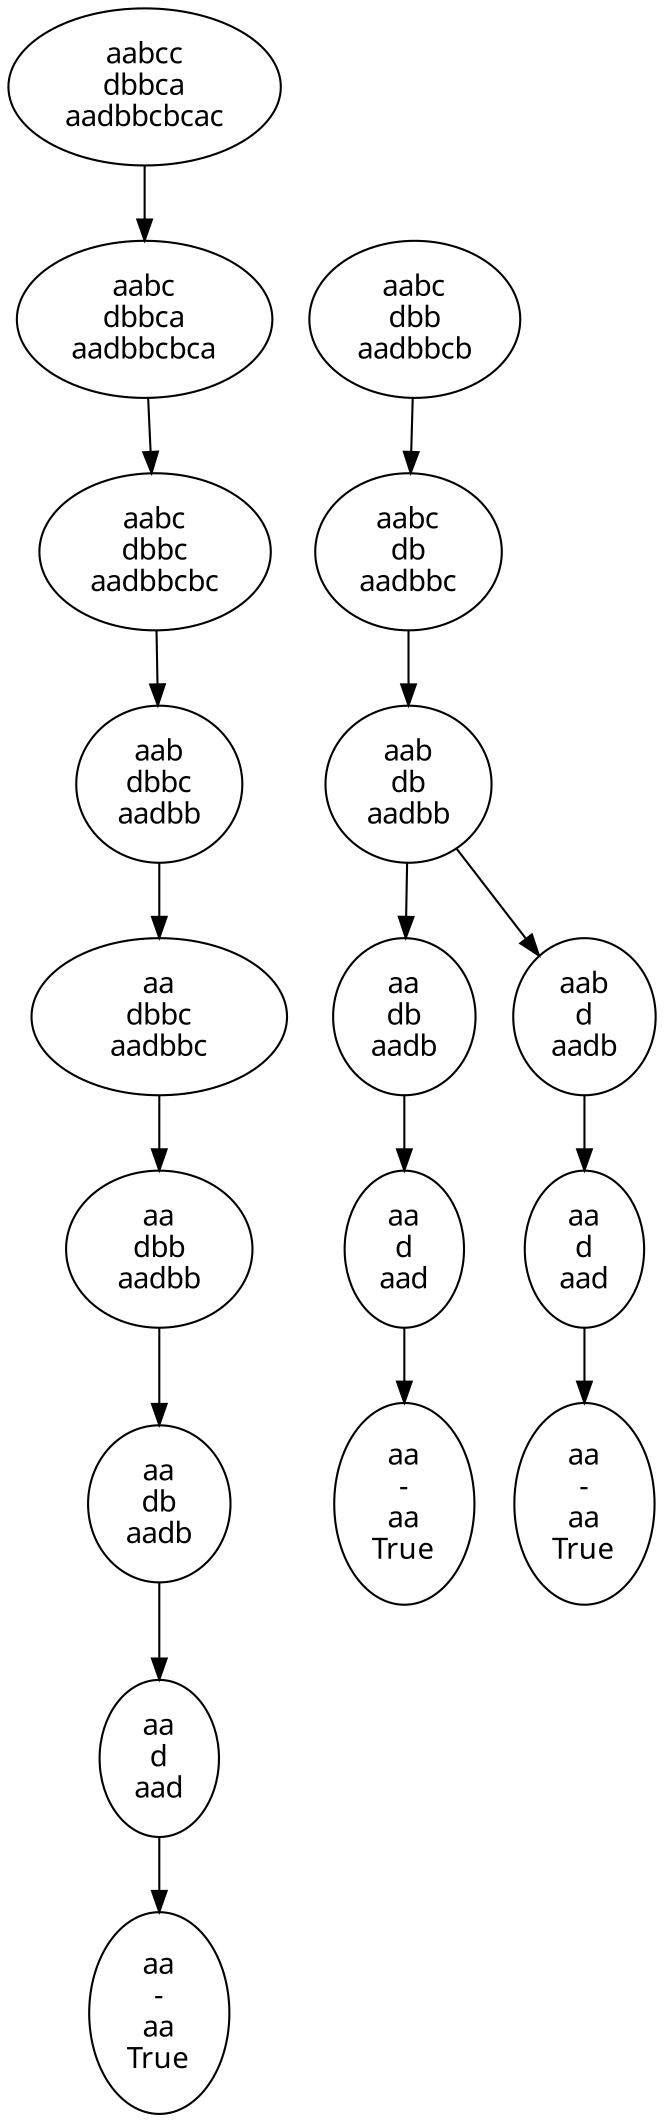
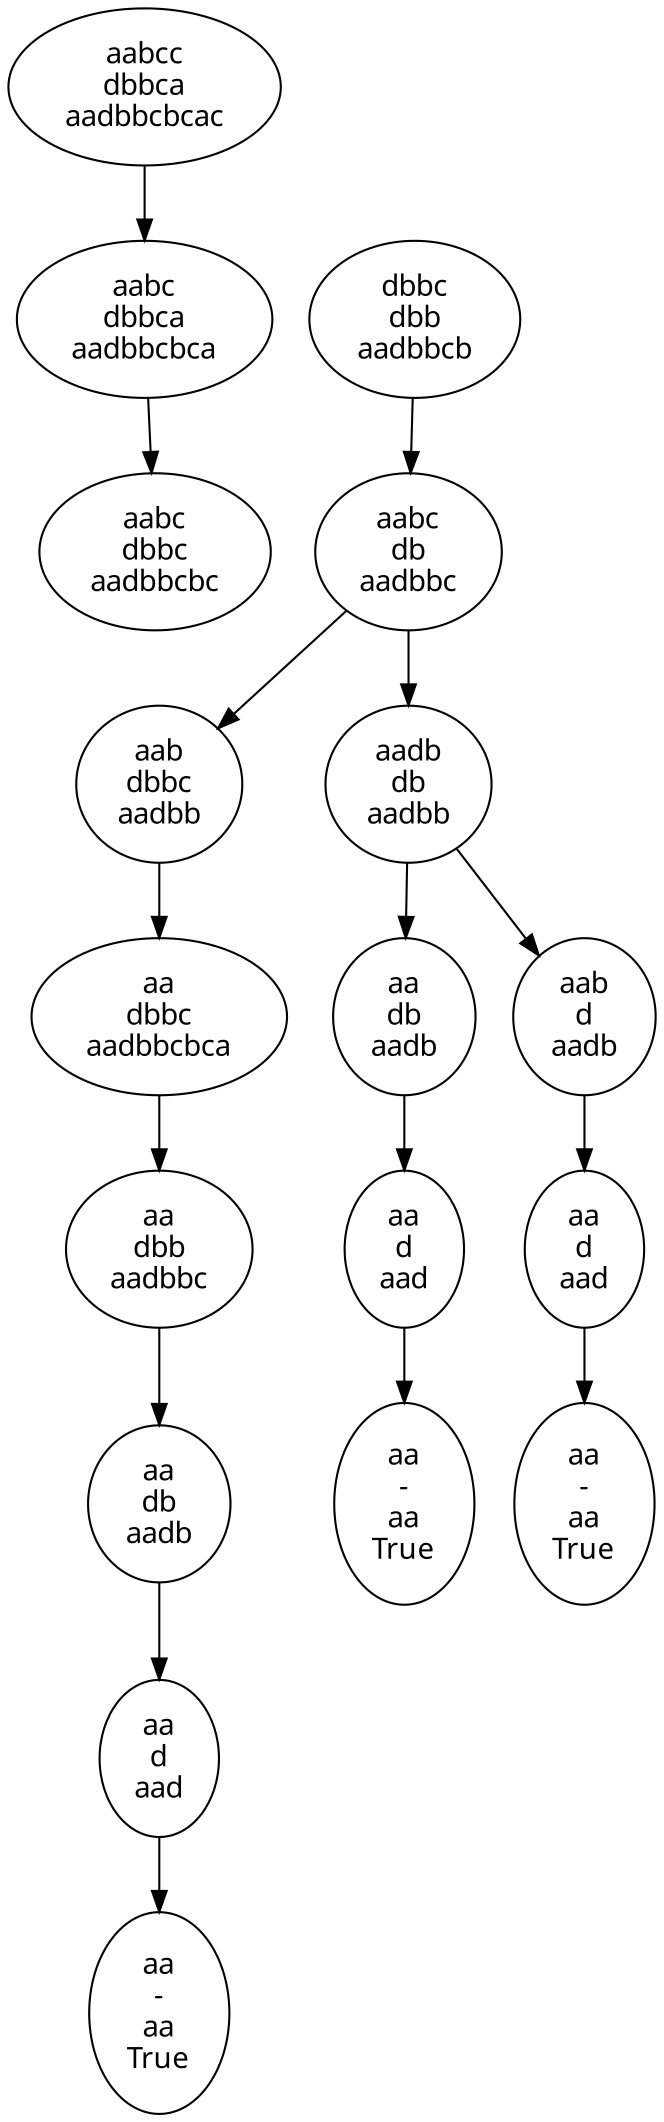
node "aabc dbb aadbbcb": label "aabc dbb aadbbcb" -> "dbbc dbb aadbbcb"
edge "aabc dbbc aadbbcbc" -> "aab dbbc aadbb": now "aabc db aadbbc" -> "aab dbbc aadbb"
node "aab db aadbb": label "aab db aadbb" -> "aadb db aadbb"
node "aa dbbc aadbbc": label "aa dbbc aadbbc" -> "aa dbbc aadbbcbca"
node "aa dbb aadbb": label "aa dbb aadbb" -> "aa dbb aadbbc"
